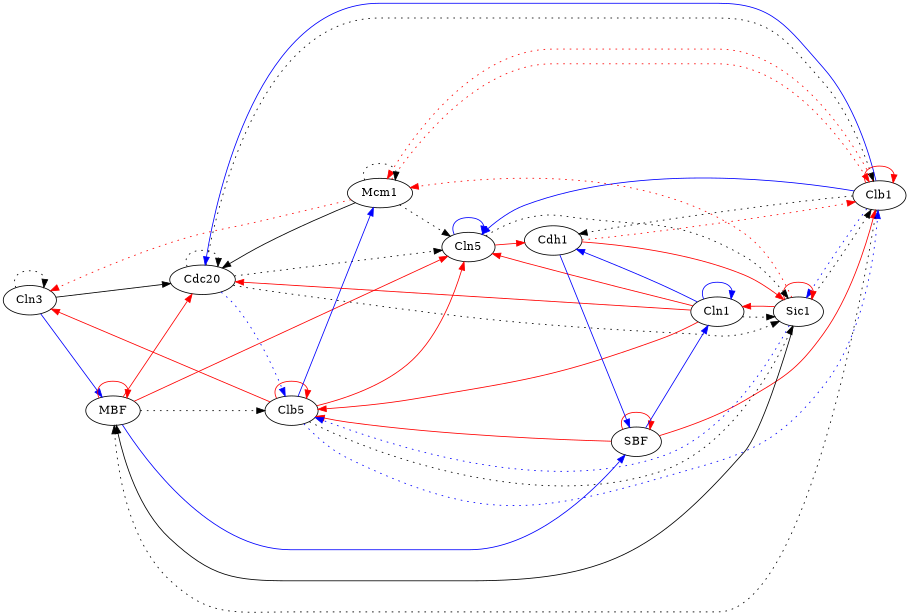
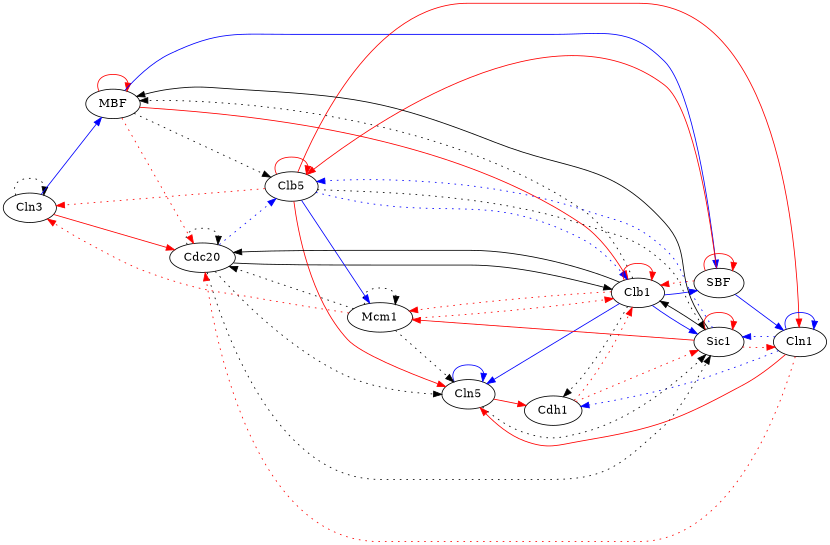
edge "Clb1" -> "Cdc20": color blue -> black
edge "Cdc20" -> "Clb1": style dotted -> solid
edge "Sic1" -> "Mcm1": style dotted -> solid
edge "Mcm1" -> "Cdc20": style solid -> dotted
edge "Clb1" -> "Sic1": style dotted -> solid
edge "Cdh1" -> "Sic1": style solid -> dotted
edge "Sic1" -> "Clb1": style dotted -> solid
edge "Cln1" -> "Cdh1": style solid -> dotted
edge "Cln3" -> "Cdc20": color black -> red
edge "Cln1" -> "Cdc20": style solid -> dotted
edge "Sic1" -> "Cln1": style solid -> dotted
edge "Cln1" -> "Sic1": color black -> blue
edge "MBF" -> "Cln5": now "MBF" -> "Clb1"
edge "Cdh1" -> "SBF": now "Clb1" -> "SBF"
edge "MBF" -> "Cdc20": style solid -> dotted
edge "Clb5" -> "Cln3": style solid -> dotted
edge "SBF" -> "Clb1": style solid -> dotted
edge "Cln1" -> "Clb5": reversed
